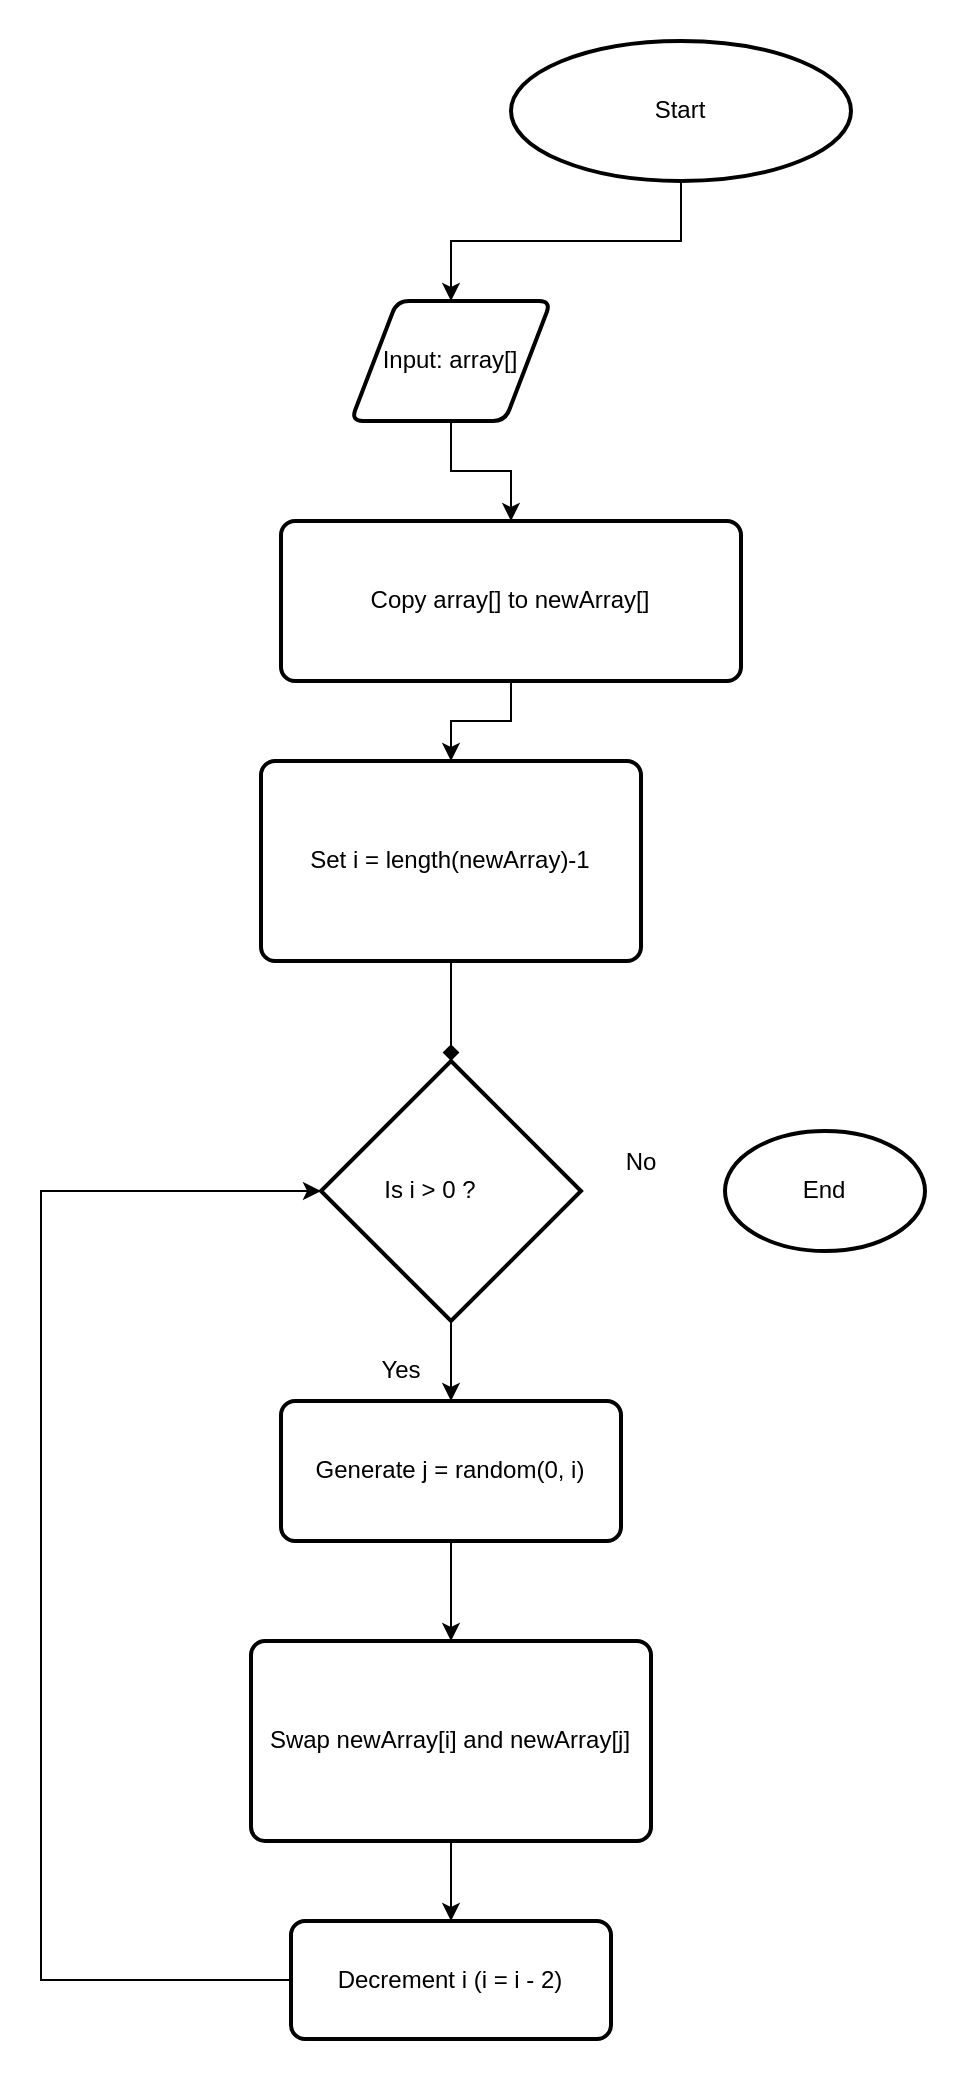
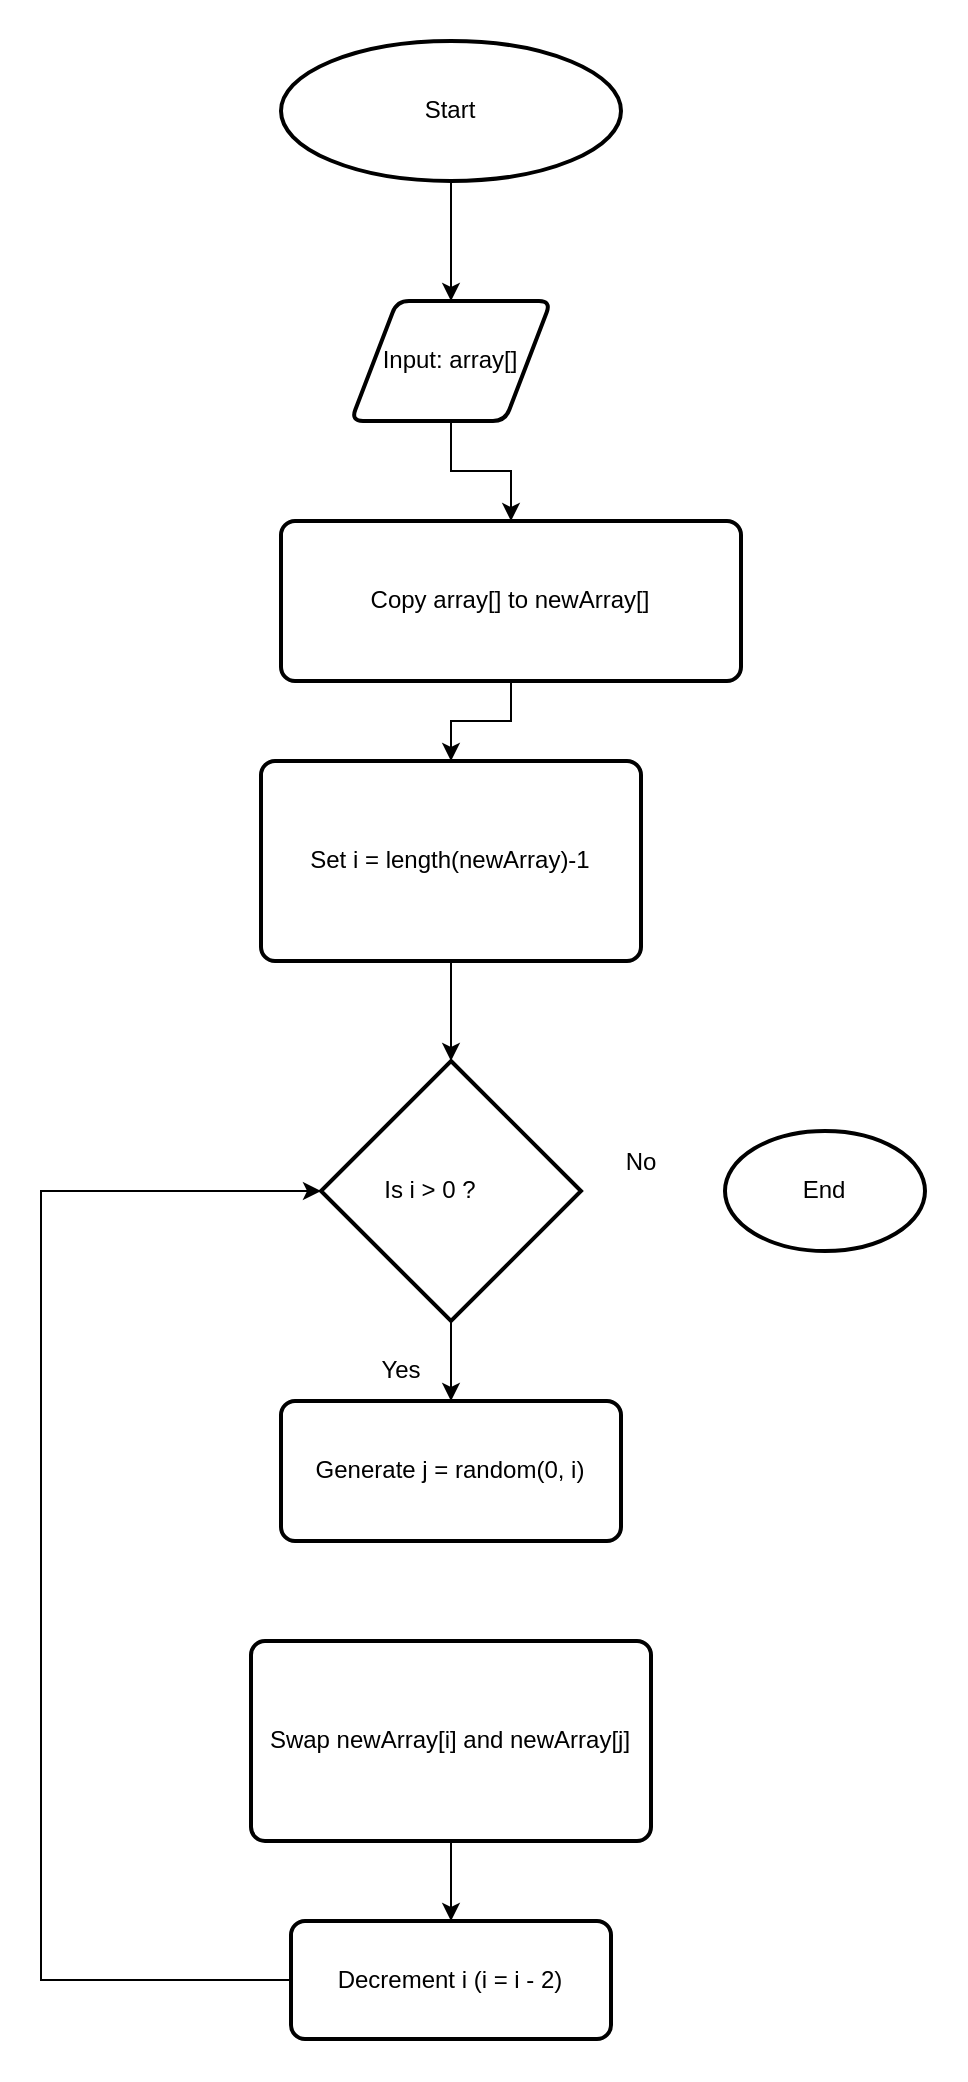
node "Start": moved (681, 111) -> (451, 111)
edge "Set i = length(newArray)-1" -> "Is i > 0 ?": arrowhead diamond -> classic
edge "Generate j = random(0, i)" -> "Swap newArray[i] and newArray[j]": removed
